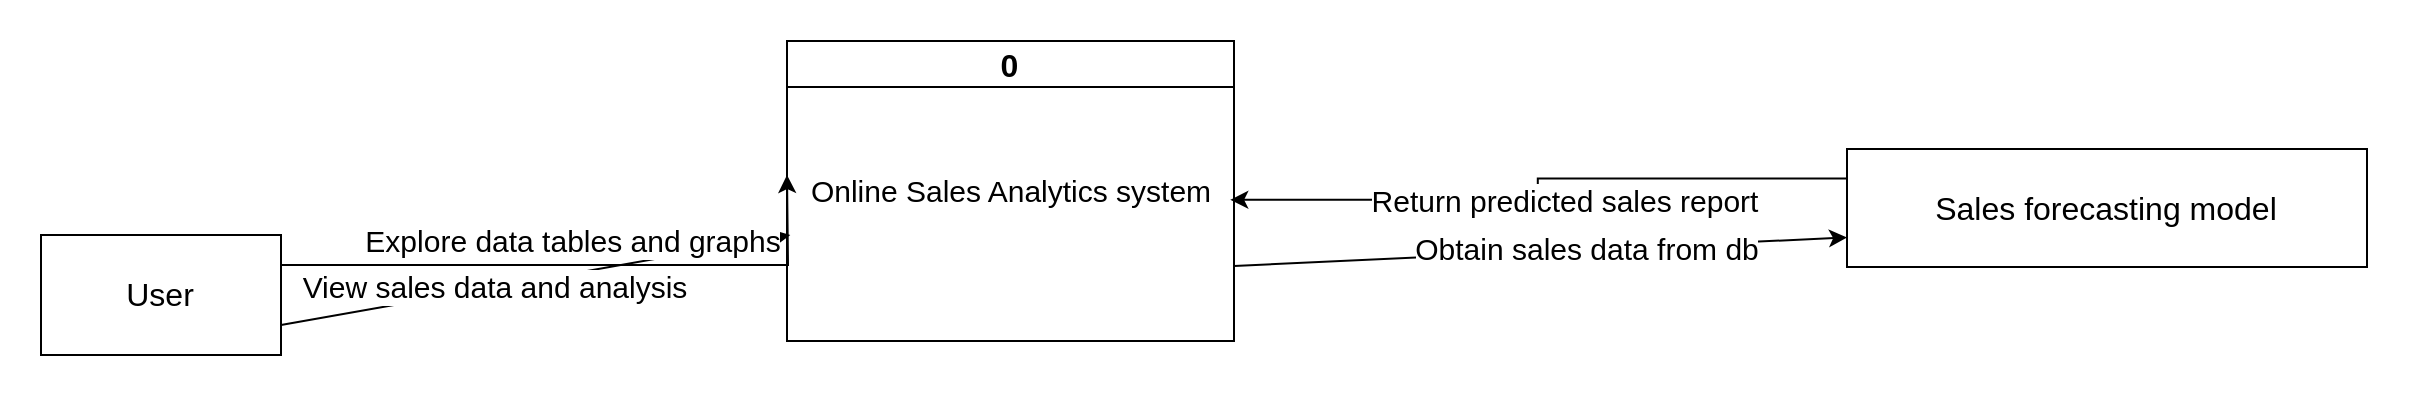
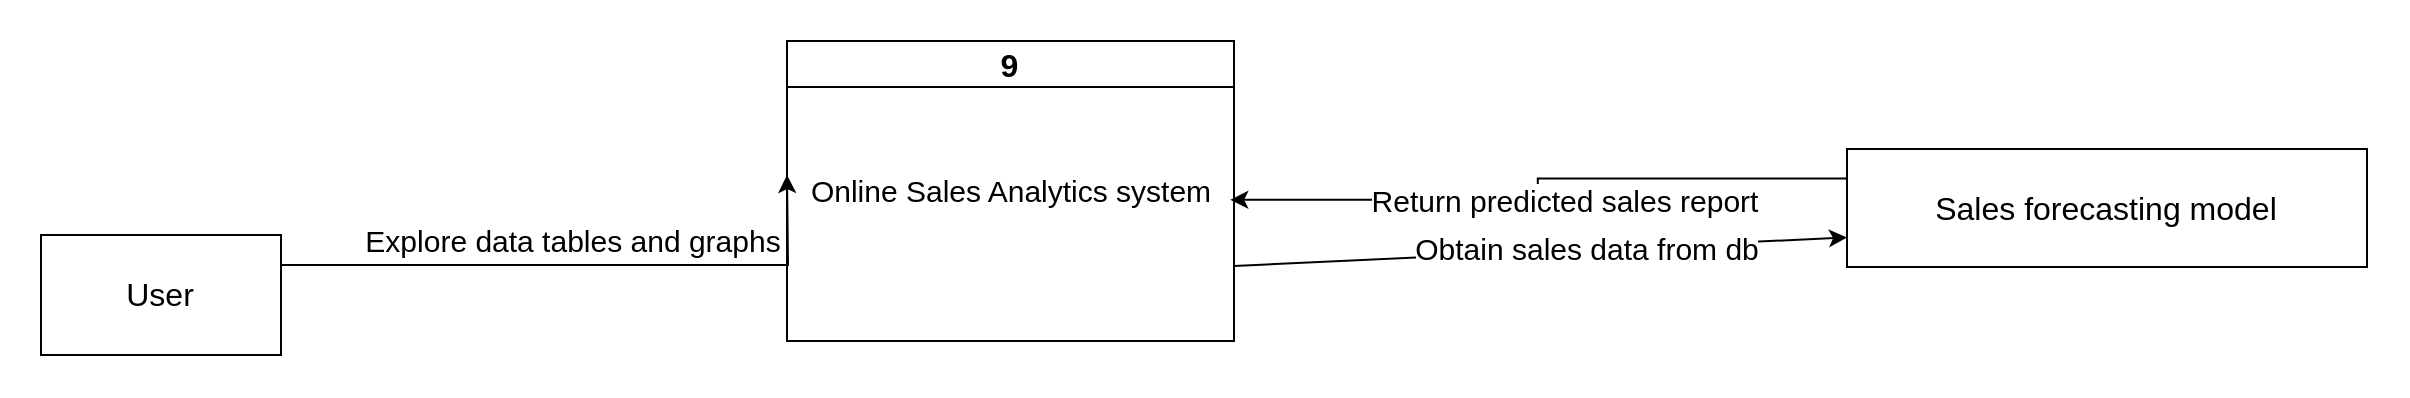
node "0": label "0" -> "9"
edge "User" -> "Online Sales Analytics system": removed, label "View sales data and analysis"
